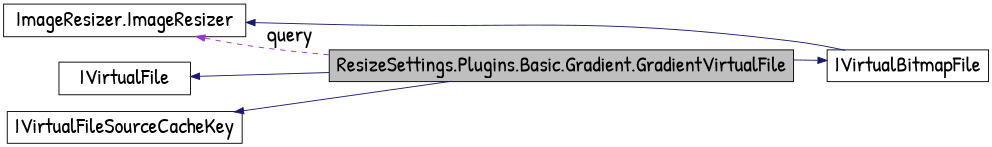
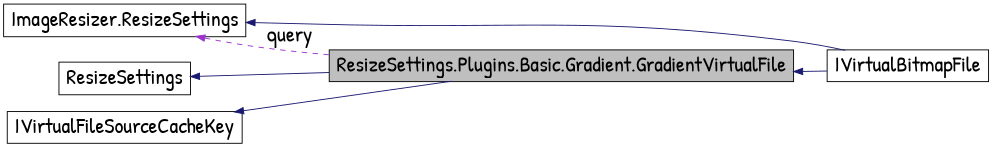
node "ImageResizer.ImageResizer": label "ImageResizer.ImageResizer" -> "ImageResizer.ResizeSettings"
edge "ResizeSettings.Plugins.Basic.Gradient.GradientVirtualFile" -> "IVirtualBitmapFile": reversed
node "IVirtualFile": label "IVirtualFile" -> "ResizeSettings"
